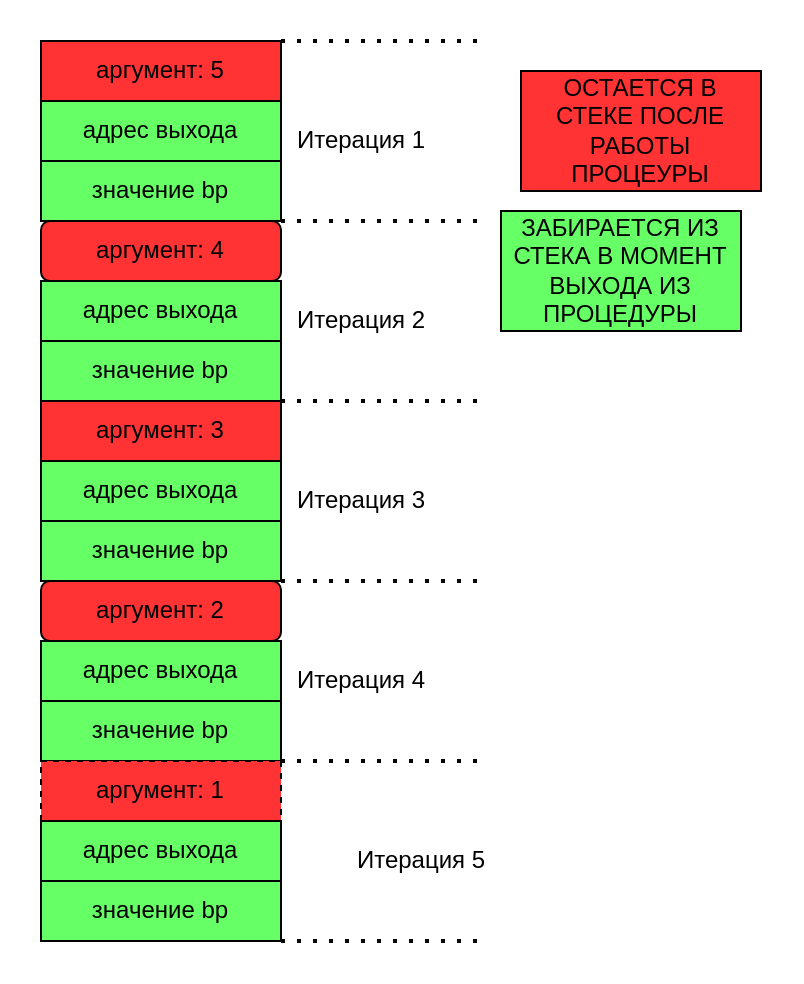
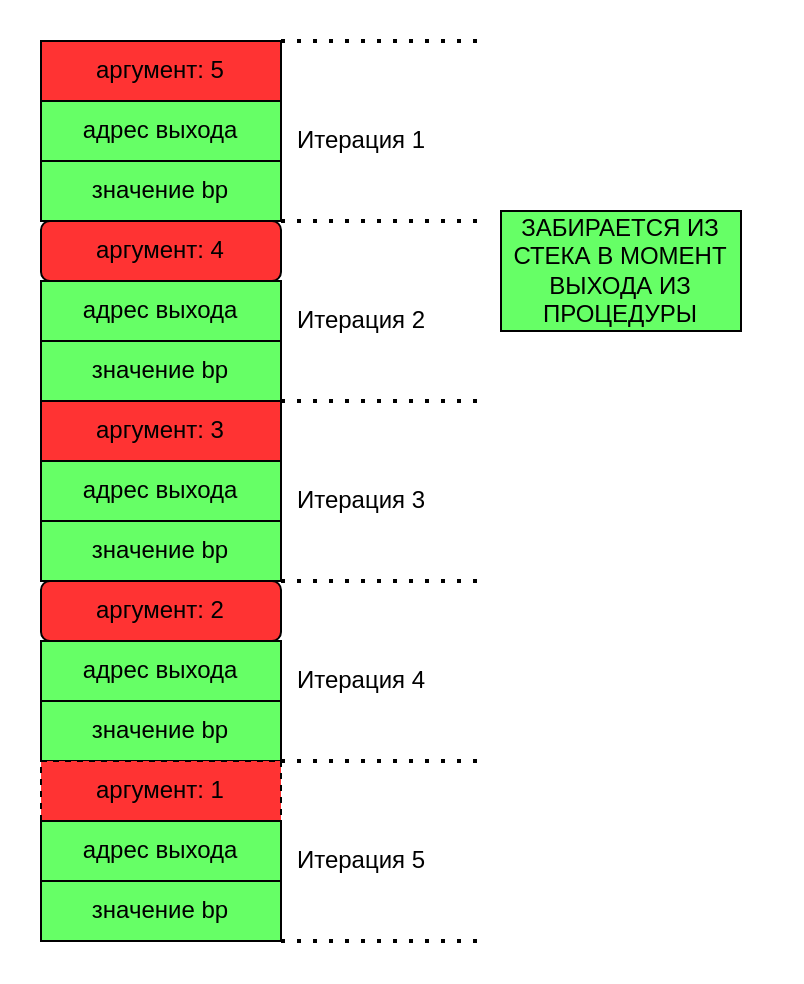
node "ОСТАЕТСЯ В СТЕКЕ ПОСЛЕ РАБОТЫ ПРОЦЕУРЫ": removed
node "Итерация 5": moved (421, 861) -> (361, 861)
